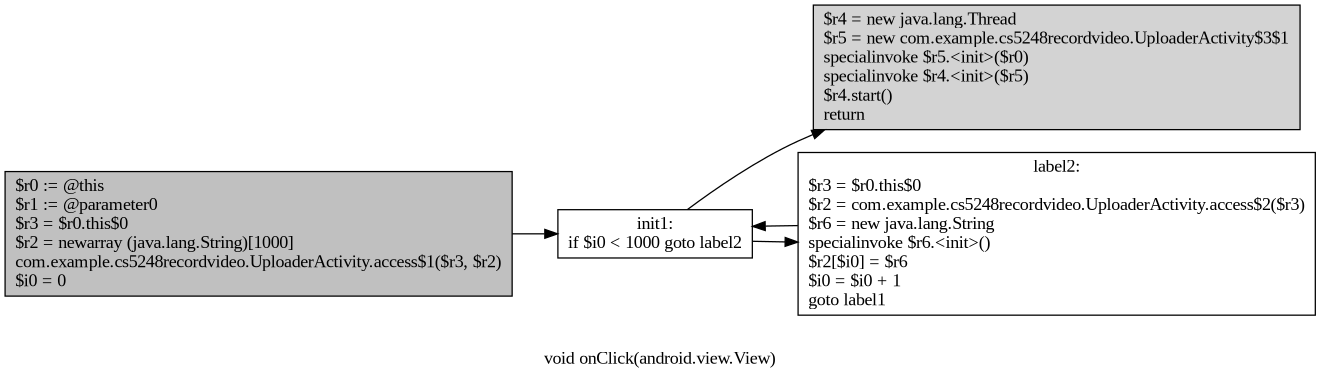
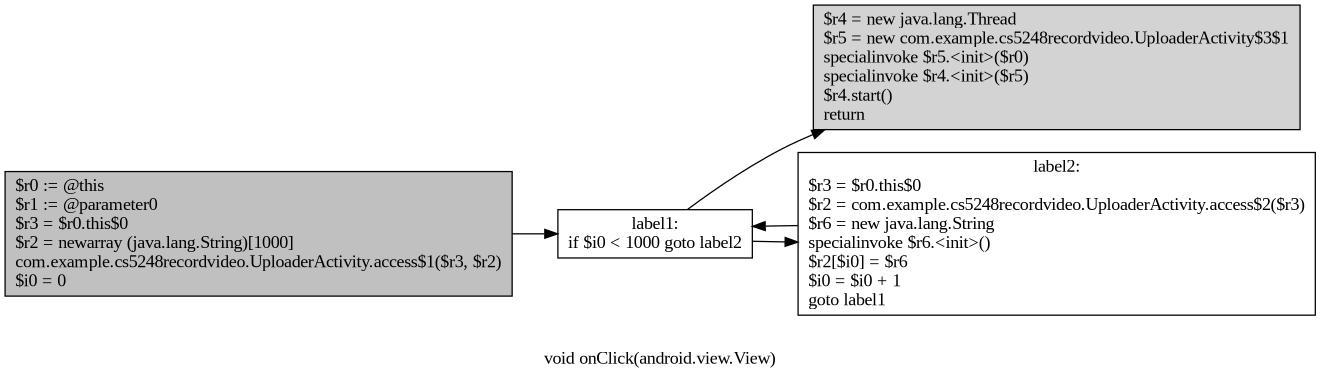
node "init1: if $i0 < 1000 goto label2": label "init1: if $i0 < 1000 goto label2" -> "label1: if $i0 < 1000 goto label2"
